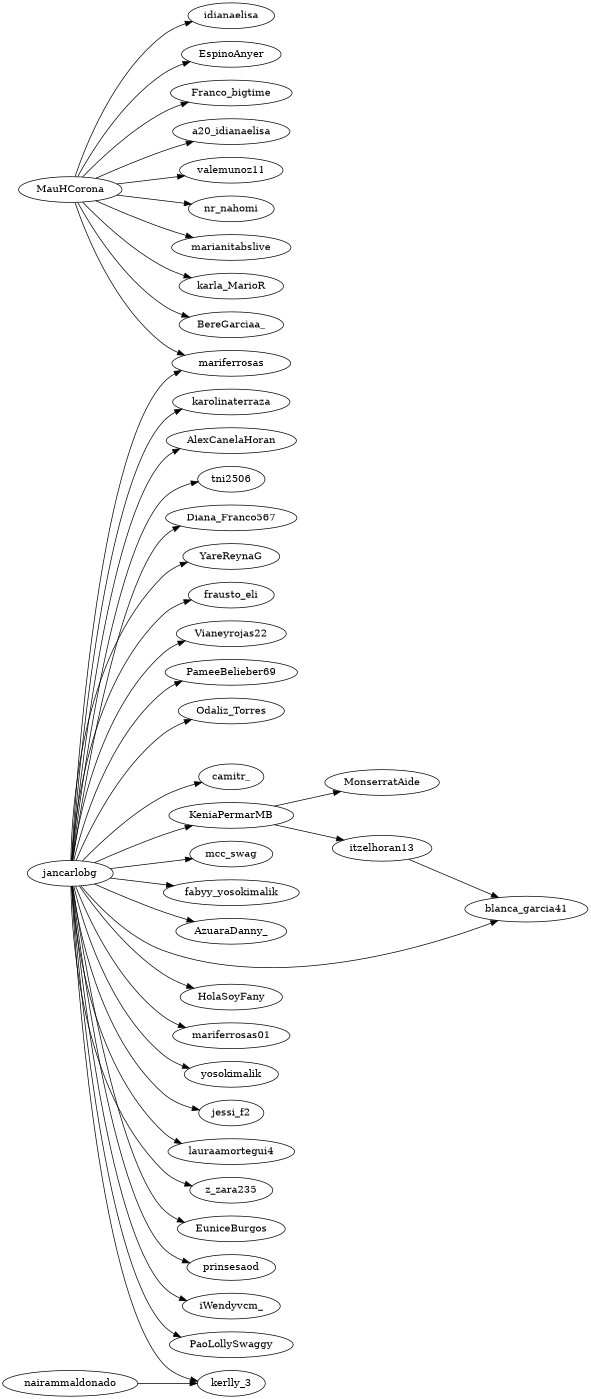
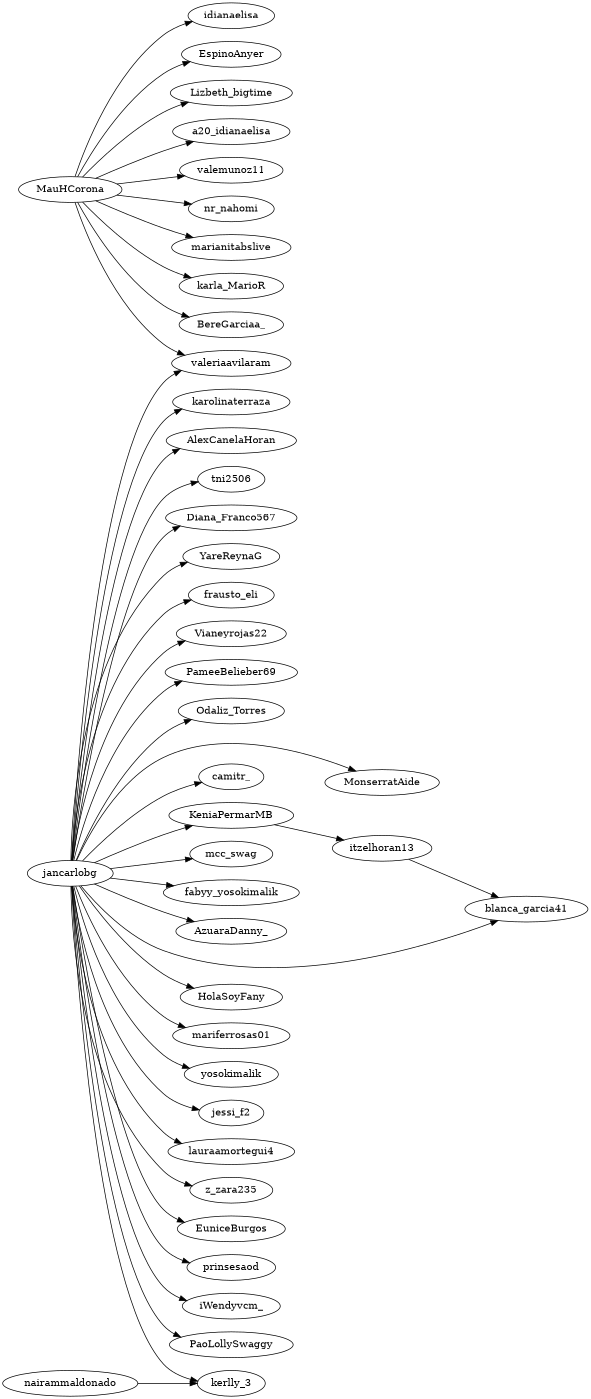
node "Franco_bigtime": label "Franco_bigtime" -> "Lizbeth_bigtime"
node "mariferrosas": label "mariferrosas" -> "valeriaavilaram"
edge "KeniaPermarMB" -> "MonserratAide": now "jancarlobg" -> "MonserratAide"
